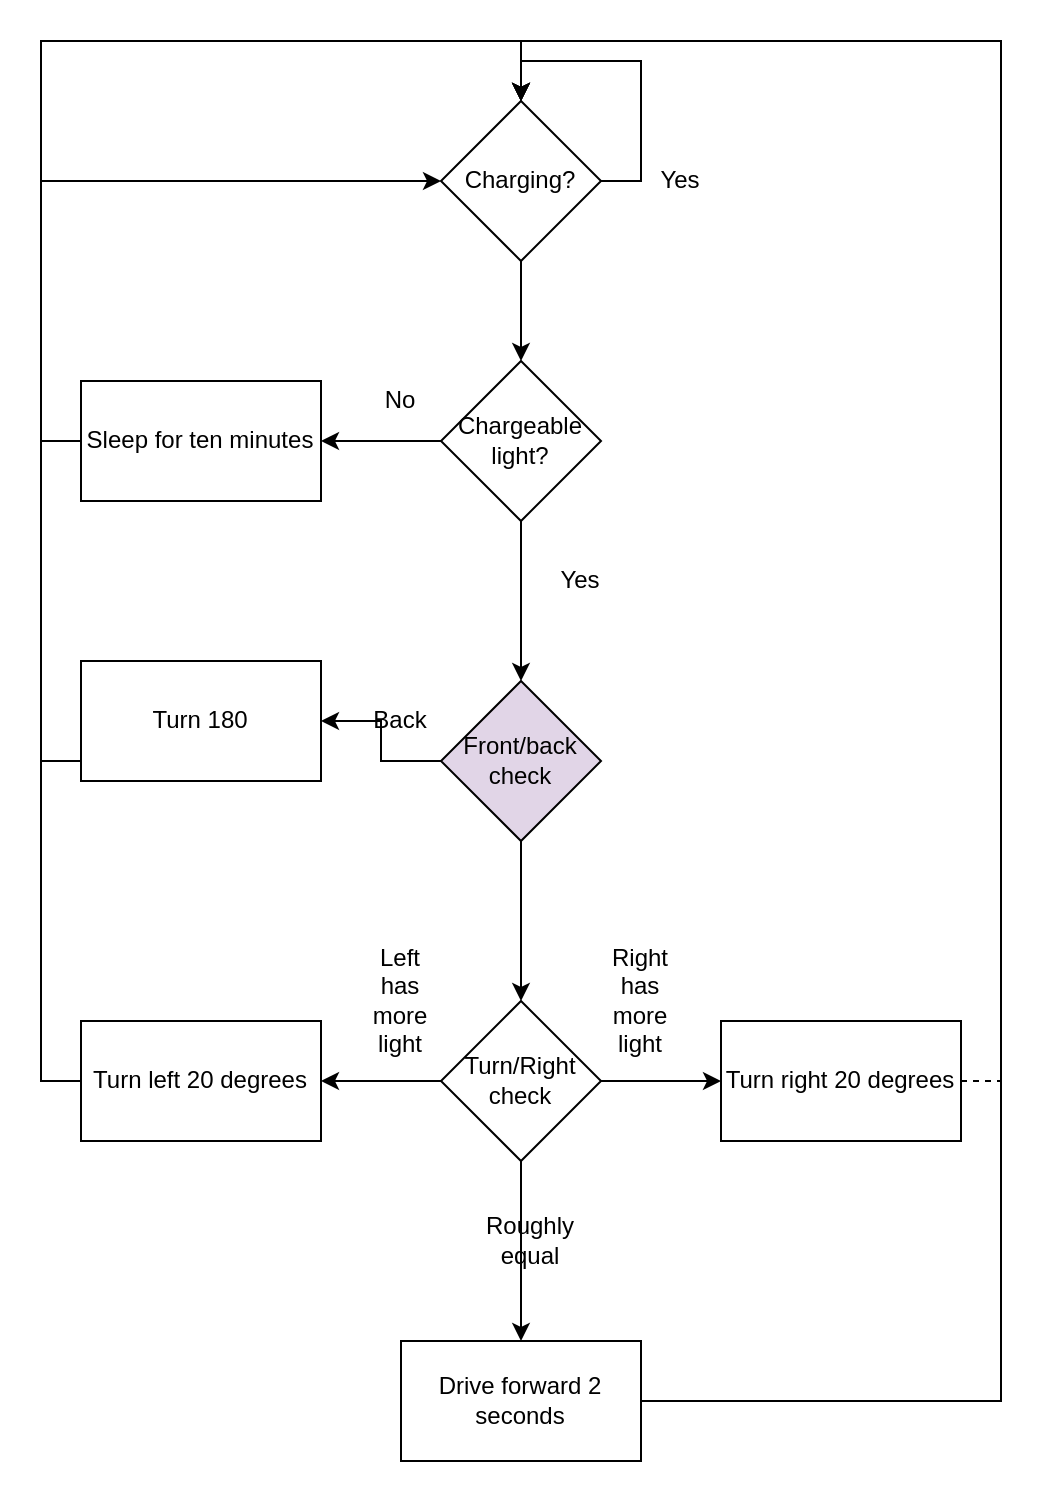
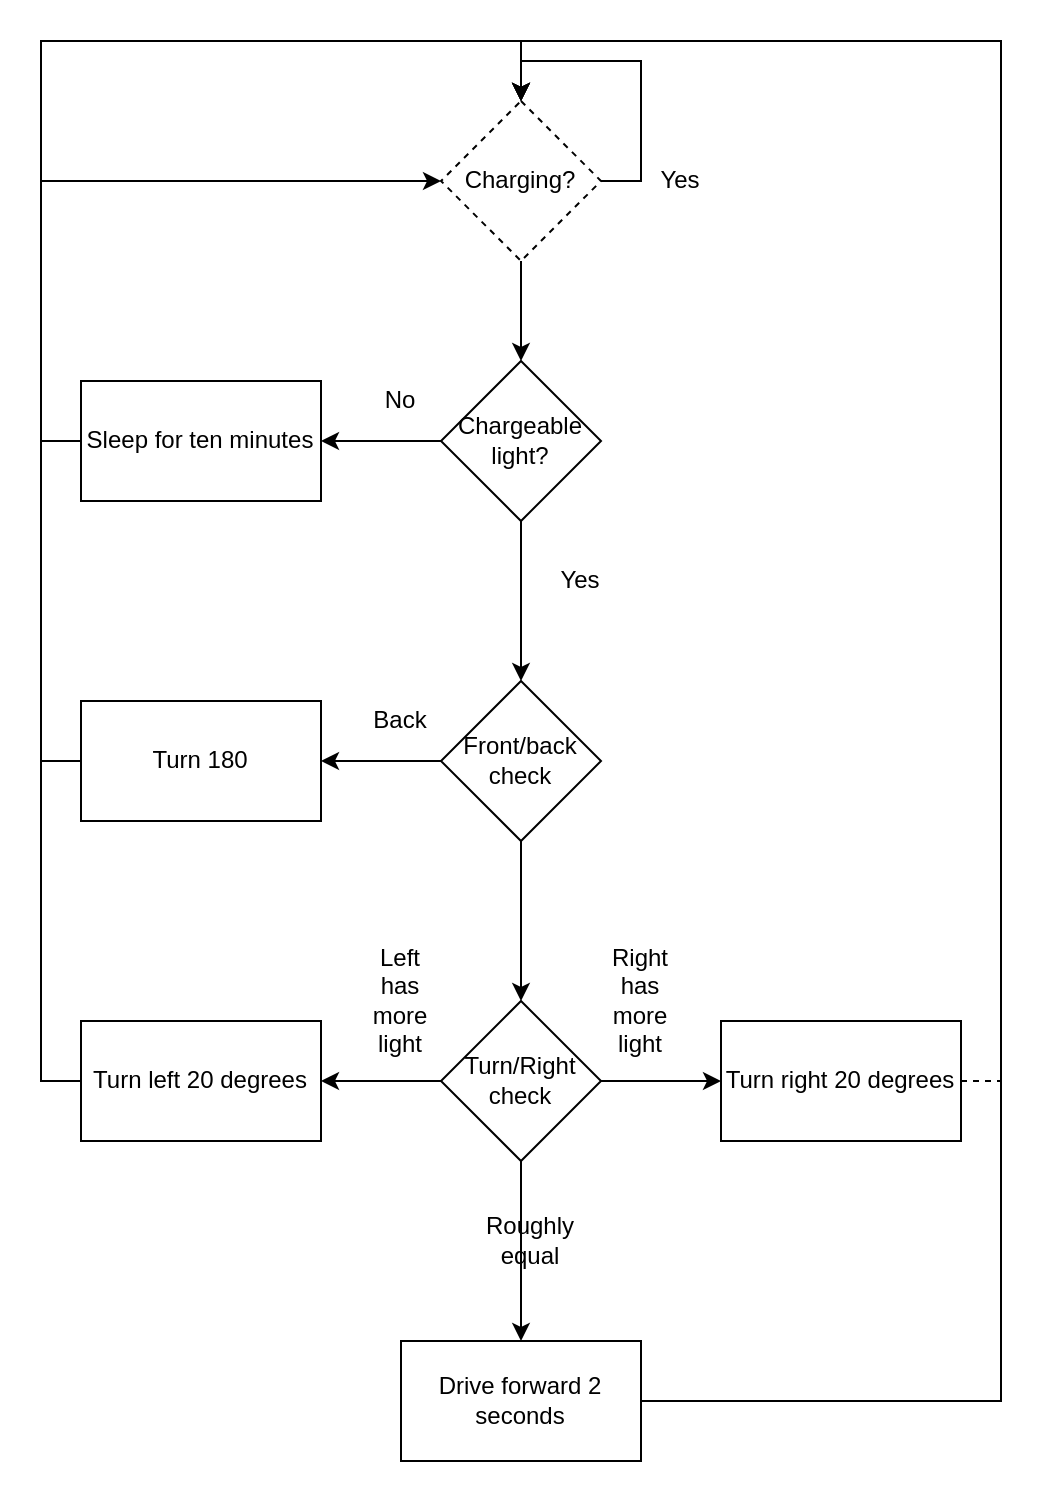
node "Charging?": style solid -> dashed
node "Turn 180": moved (201, 721) -> (201, 761)
node "Front/back check": fillcolor #e1d5e7 -> #ffffff
